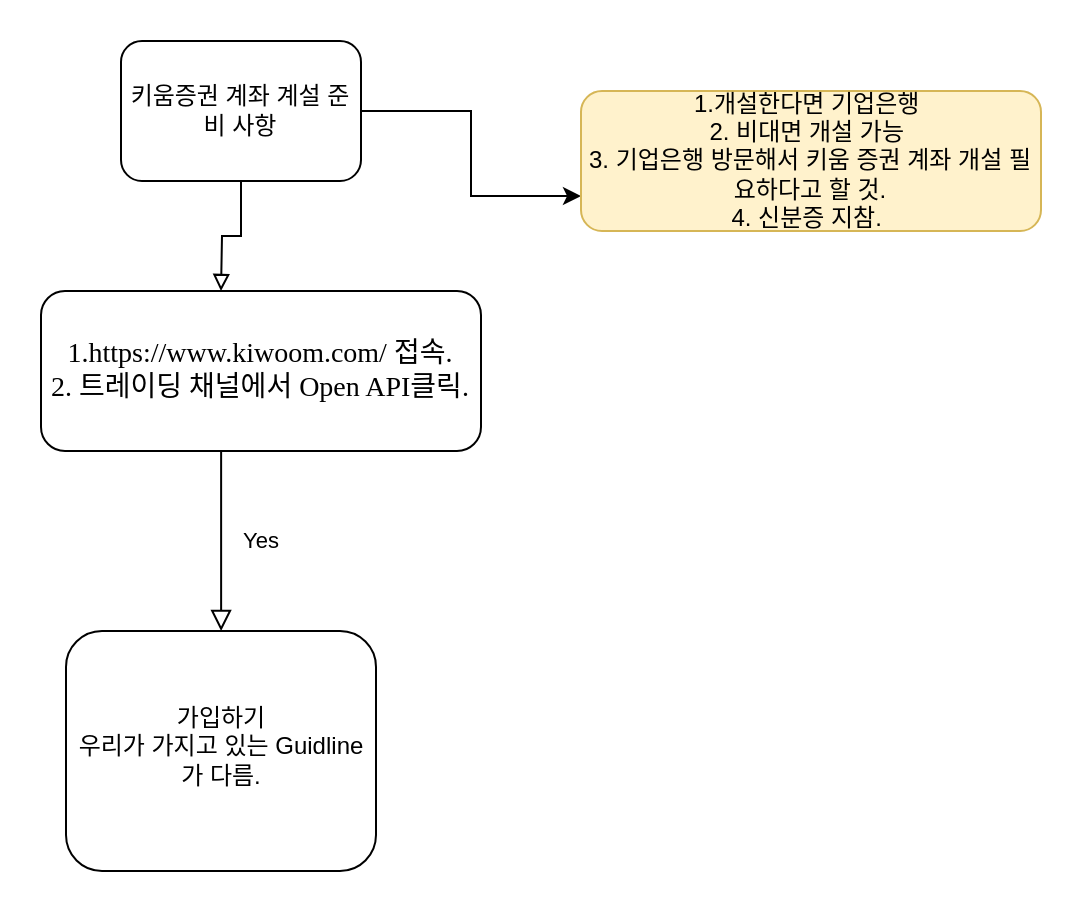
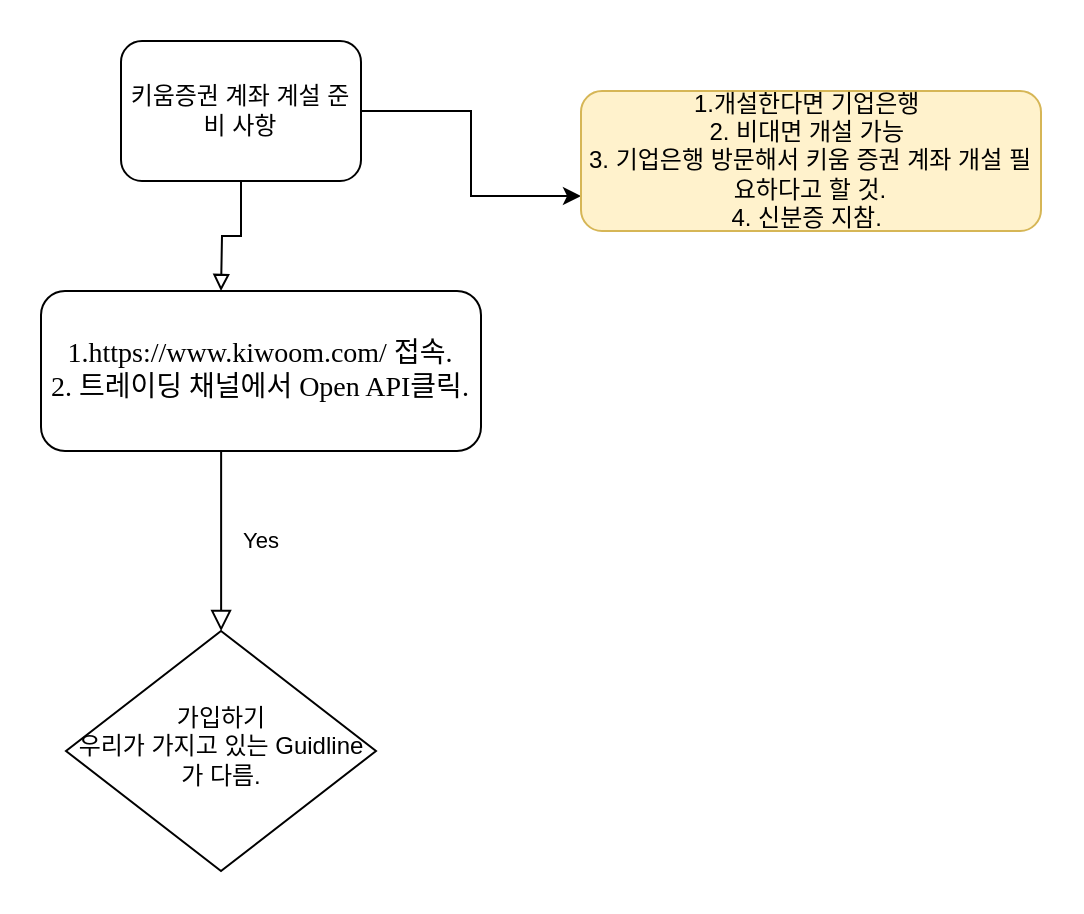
node "가입하기 우리가 가지고 있는 Guidline가 다름.": shape rounded rectangle -> diamond
